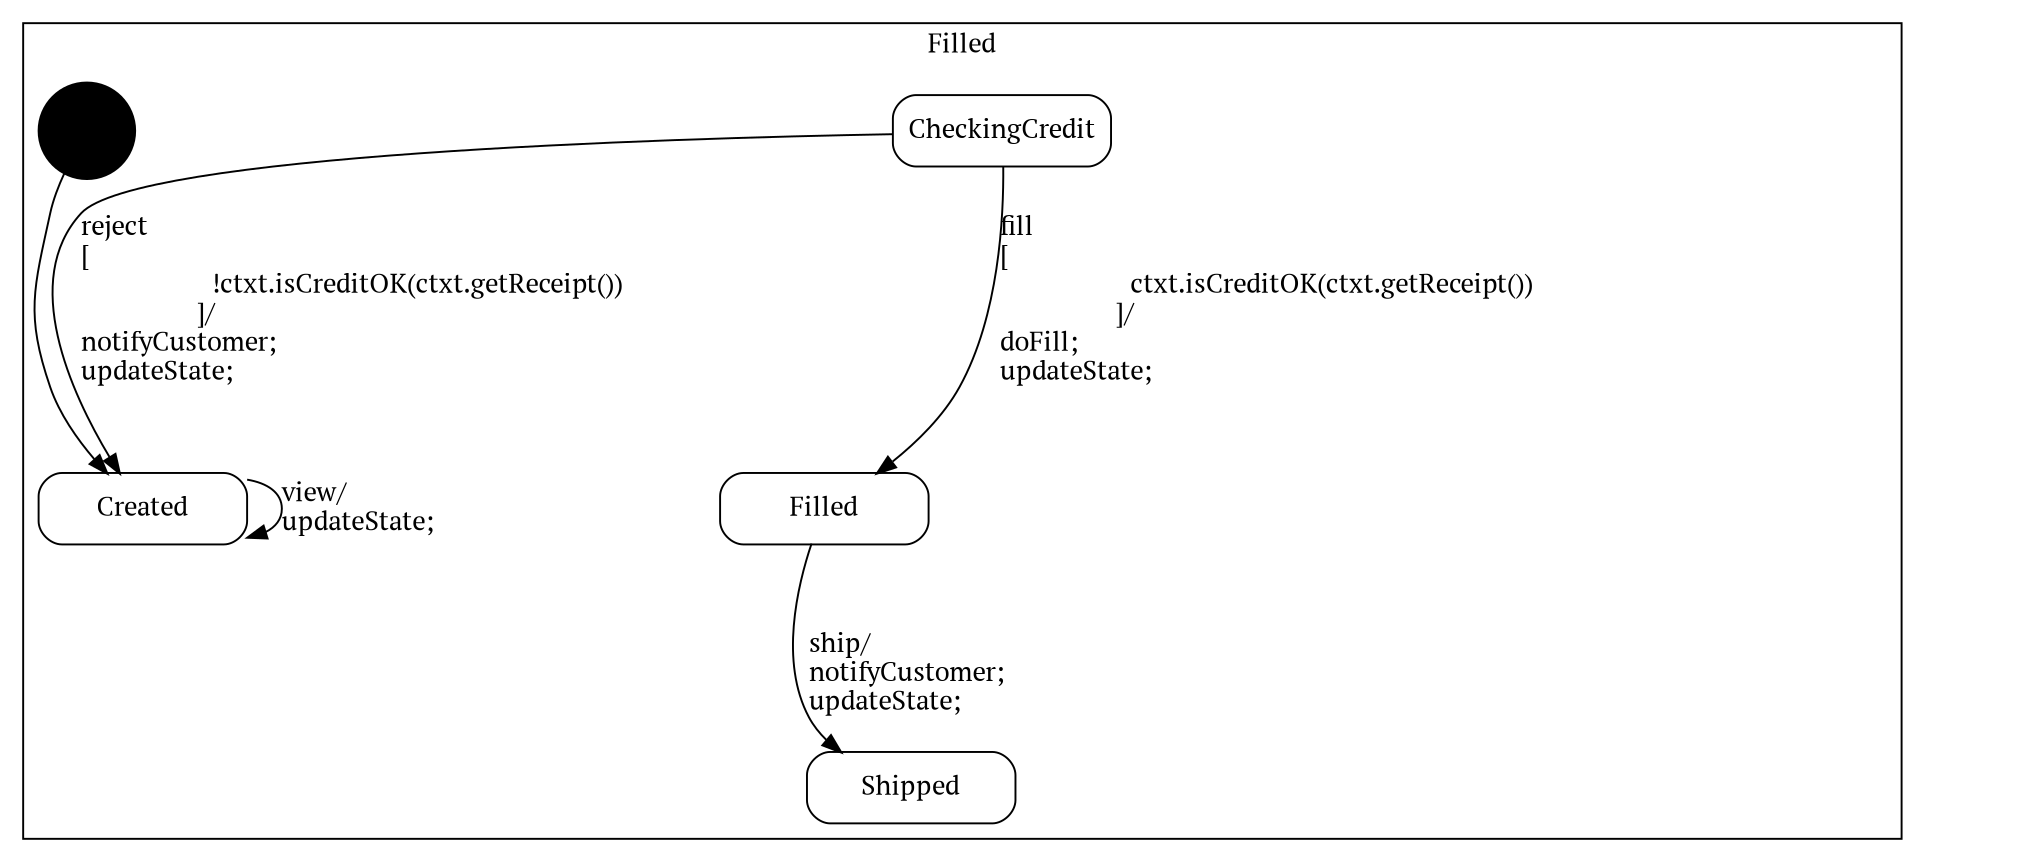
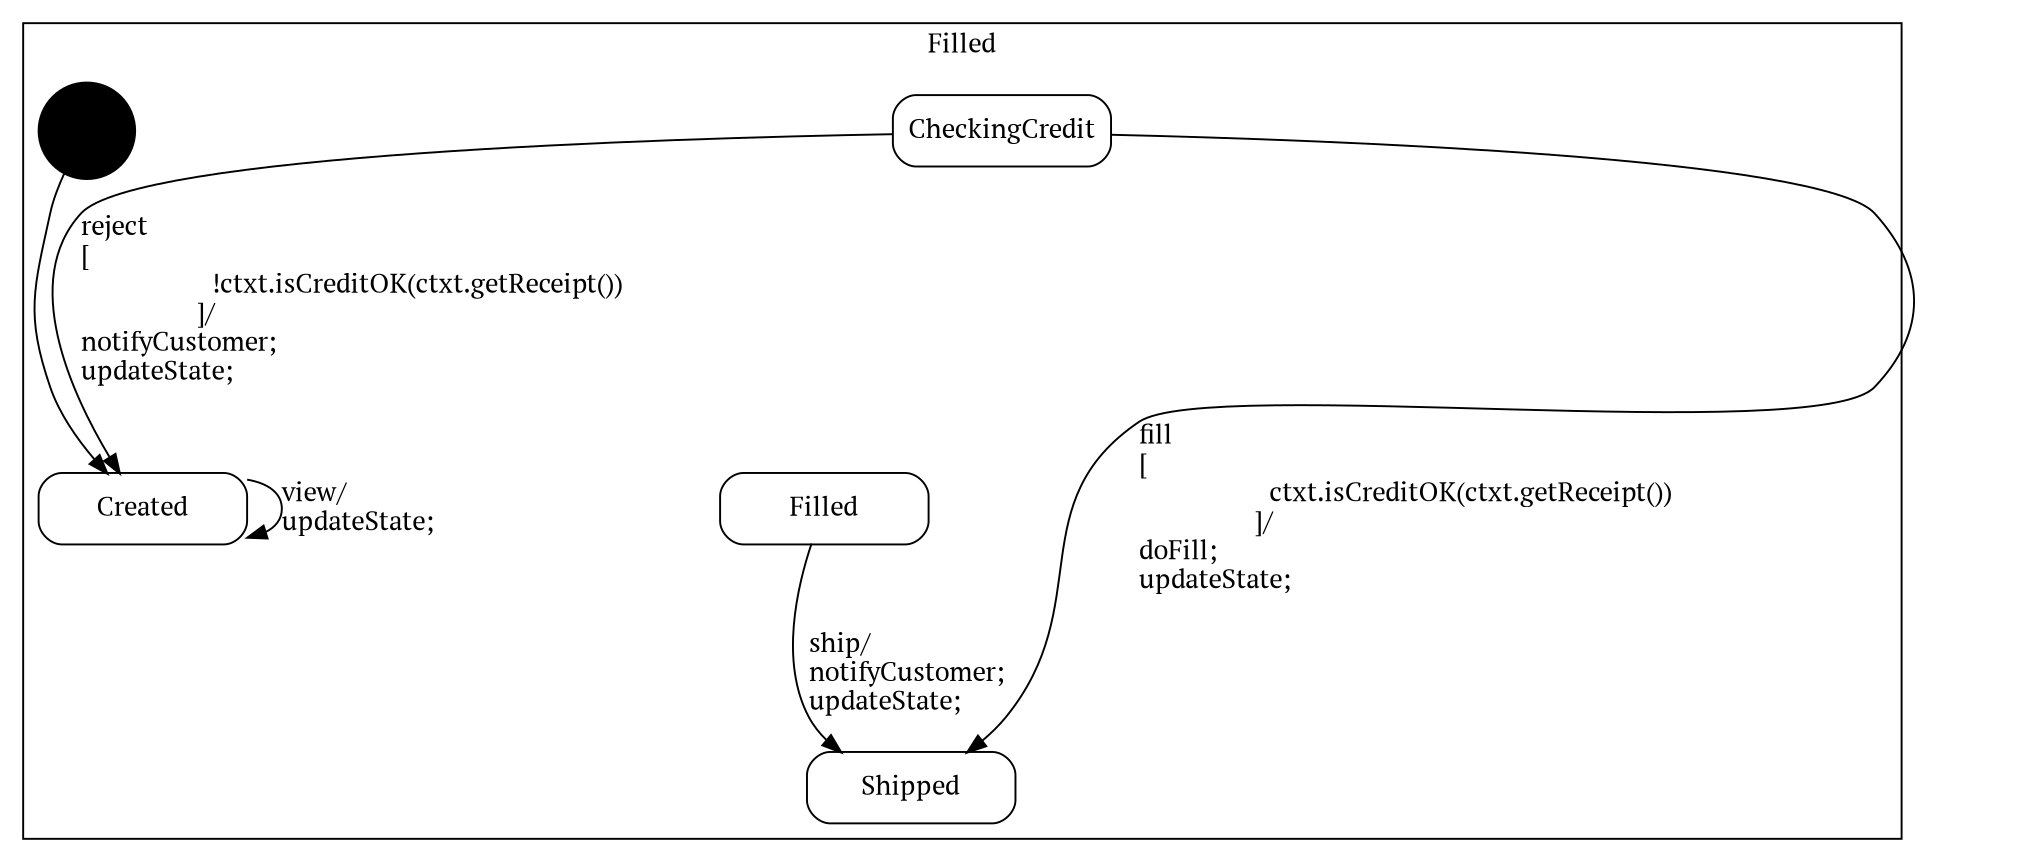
edge "CheckingCredit" -> "Filled": now "CheckingCredit" -> "Shipped"
